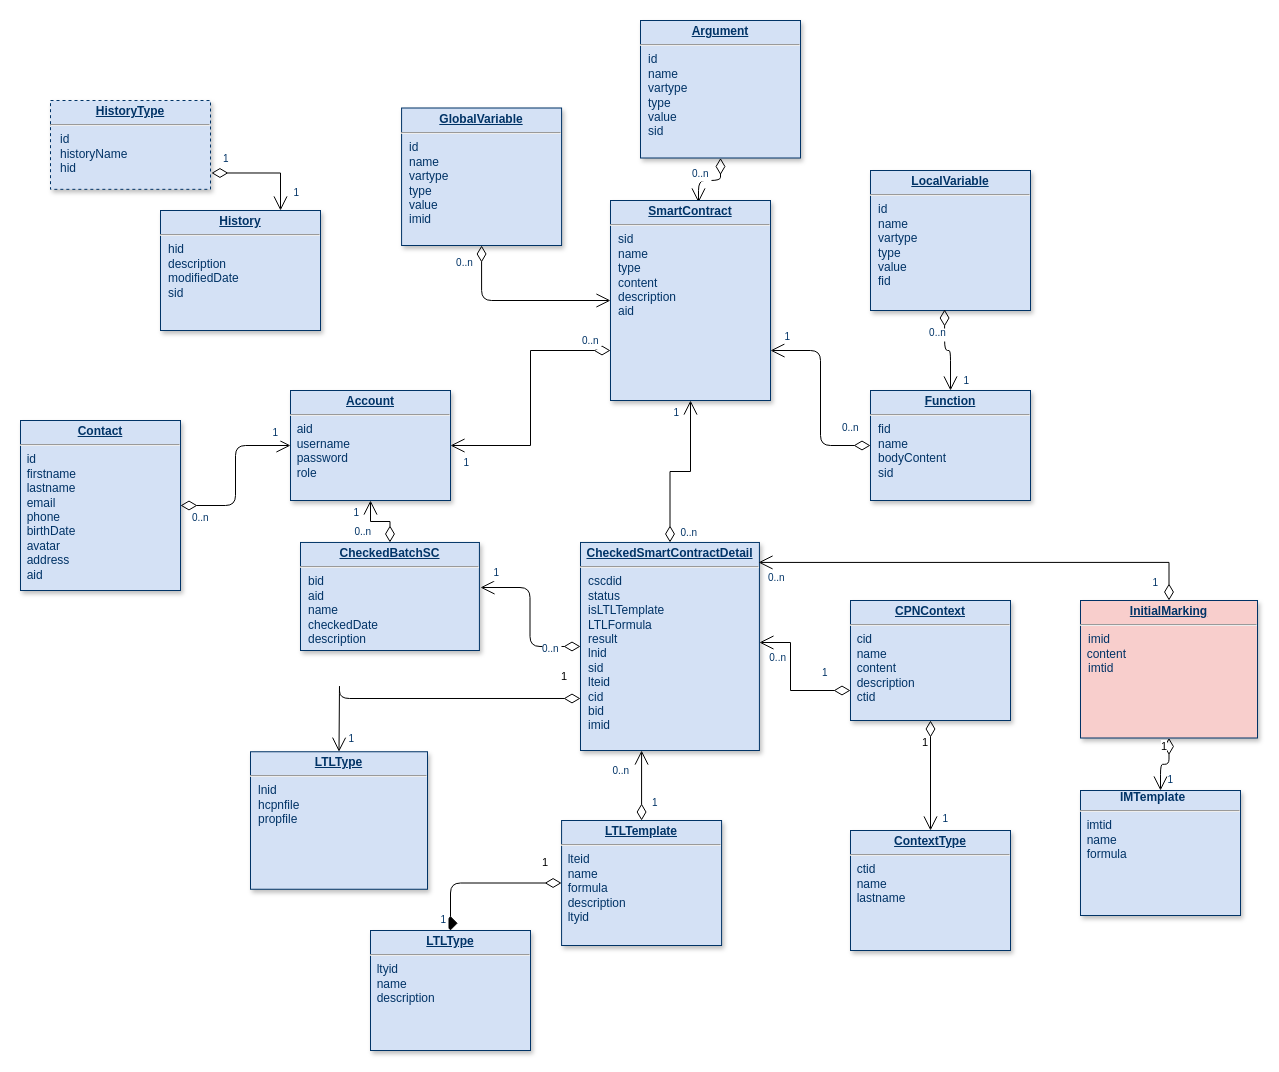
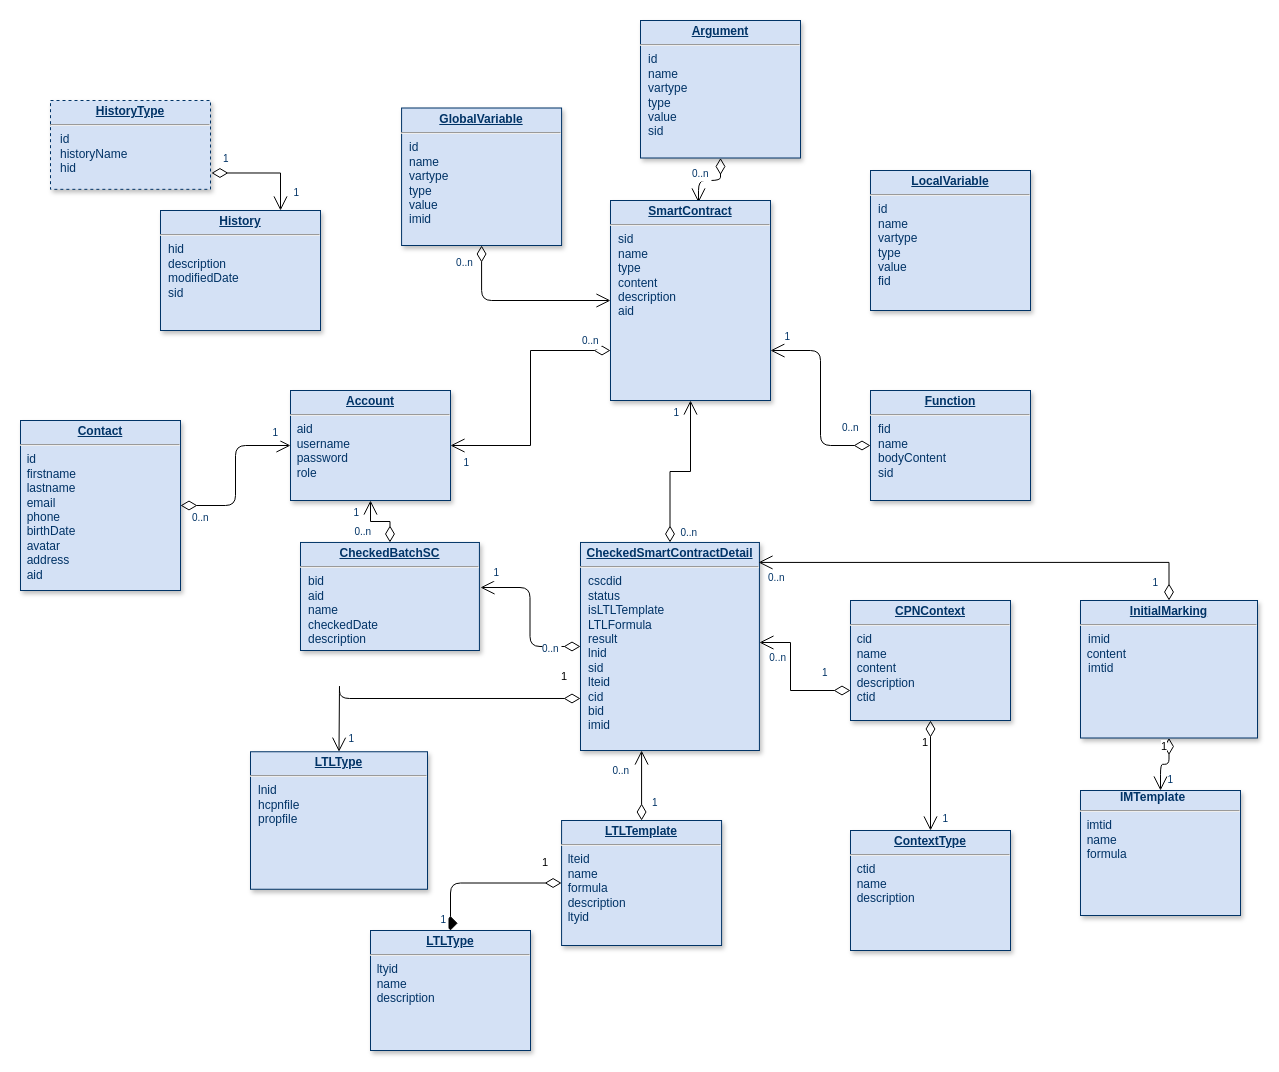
edge "LocalVariable id name vartype type value fid" -- "Function fid name bodyContent sid": removed, labels "0..n", "1"
node "InitialMarking imid contentimtid": fillcolor #f8cecc -> #d4e1f5
node "ContextType ctid name lastname": label "ContextType ctid name lastname" -> "ContextType ctid name description"
